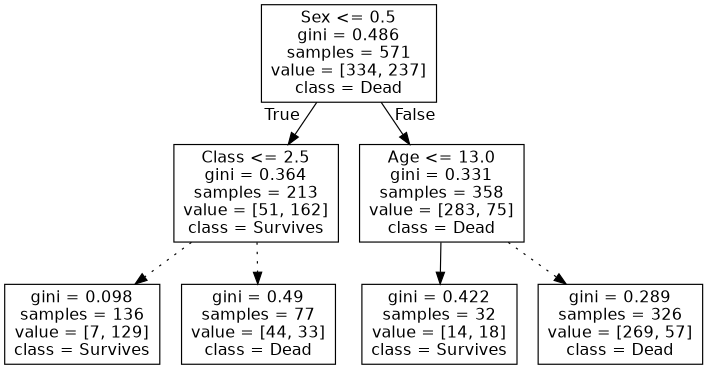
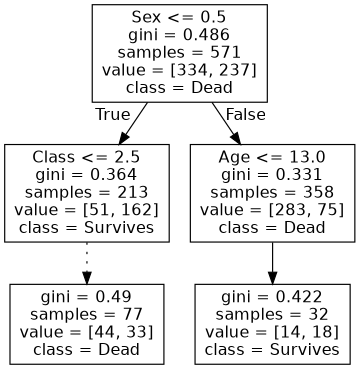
node "gini = 0.098 samples = 136 value = [7, 129] class = Survives": removed
node "gini = 0.289 samples = 326 value = [269, 57] class = Dead": removed
